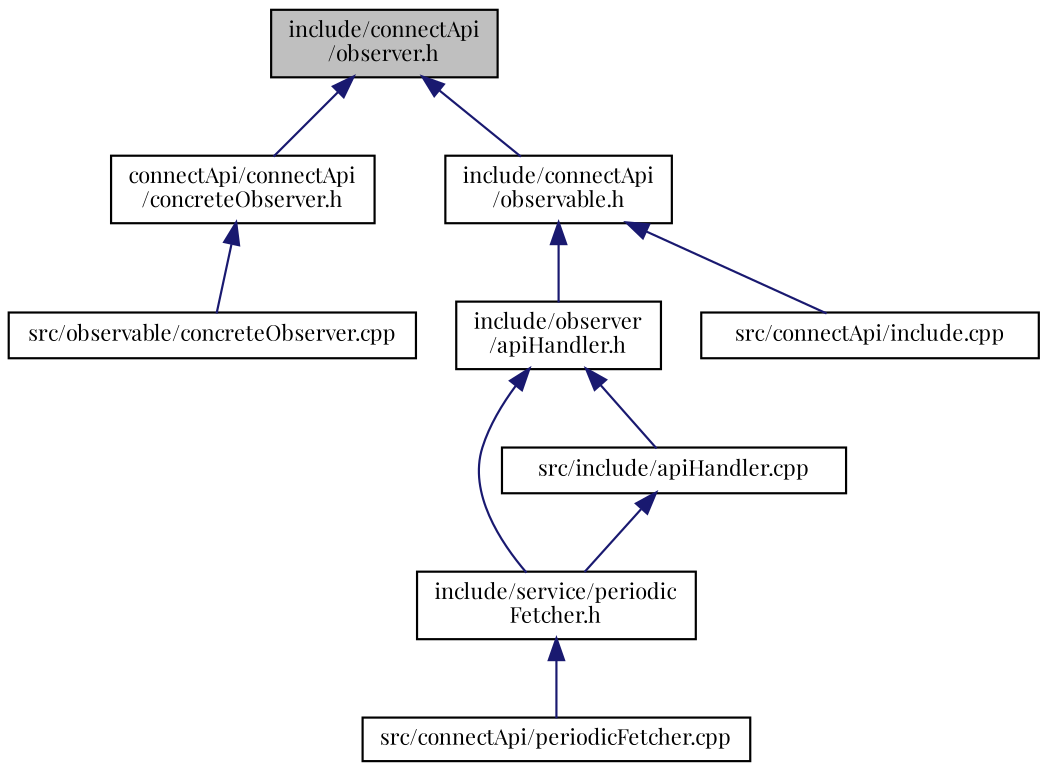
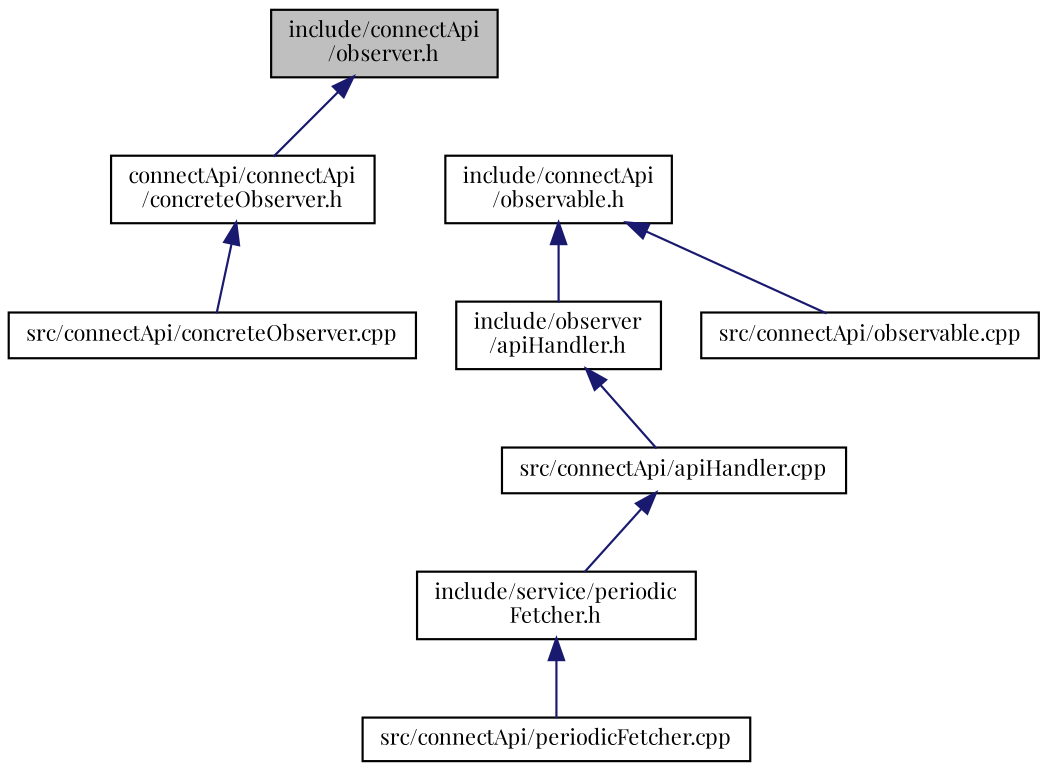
edge "include/connectApi /observable.h" -> "include/connectApi /observer.h": removed
node "src/observable/concreteObserver.cpp": label "src/observable/concreteObserver.cpp" -> "src/connectApi/concreteObserver.cpp"
node "src/connectApi/include.cpp": label "src/connectApi/include.cpp" -> "src/connectApi/observable.cpp"
node "src/include/apiHandler.cpp": label "src/include/apiHandler.cpp" -> "src/connectApi/apiHandler.cpp"
edge "include/service/periodic Fetcher.h" -> "include/observer /apiHandler.h": removed
